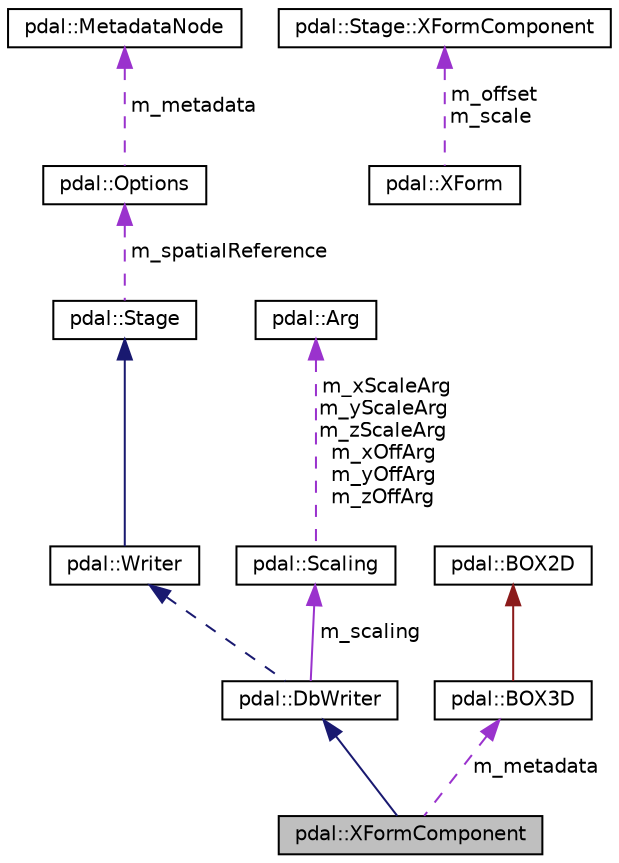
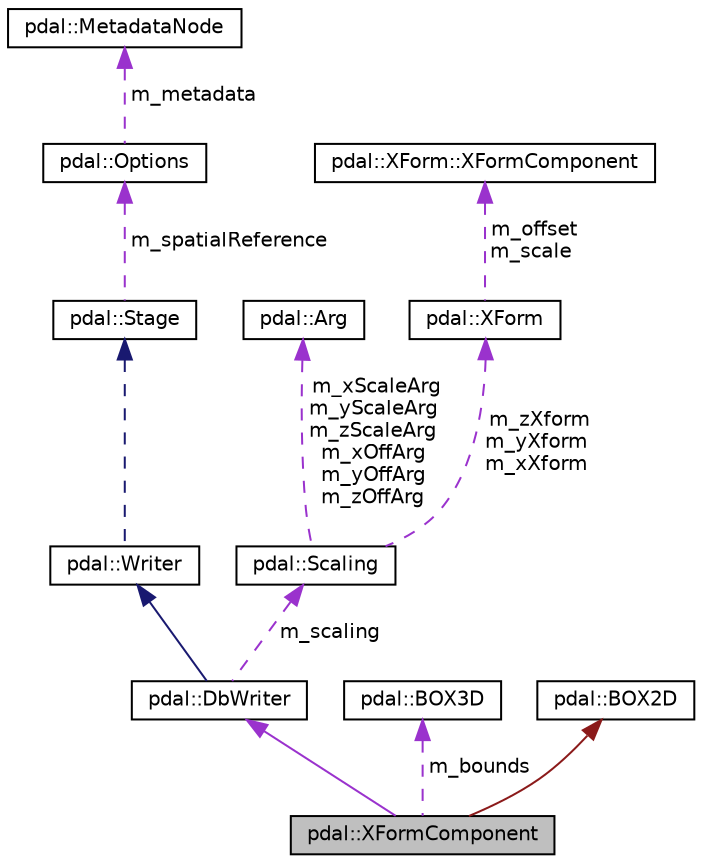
node "pdal::Stage::XFormComponent": label "pdal::Stage::XFormComponent" -> "pdal::XForm::XFormComponent"
edge "pdal::Writer" -> "pdal::Stage": style solid -> dashed
edge "pdal::Scaling" -> "pdal::XForm": added, label "m_zXform m_yXform m_xXform"
edge "pdal::DbWriter" -> "pdal::Writer": style dashed -> solid
edge "pdal::DbWriter" -> "pdal::Scaling": style solid -> dashed
edge "pdal::BOX3D" -> "pdal::BOX2D": now "pdal::XFormComponent" -> "pdal::BOX2D"
edge "pdal::XFormComponent" -> "pdal::BOX3D": label " m_metadata" -> " m_bounds"
edge "pdal::XFormComponent" -> "pdal::DbWriter": color midnightblue -> darkorchid3
